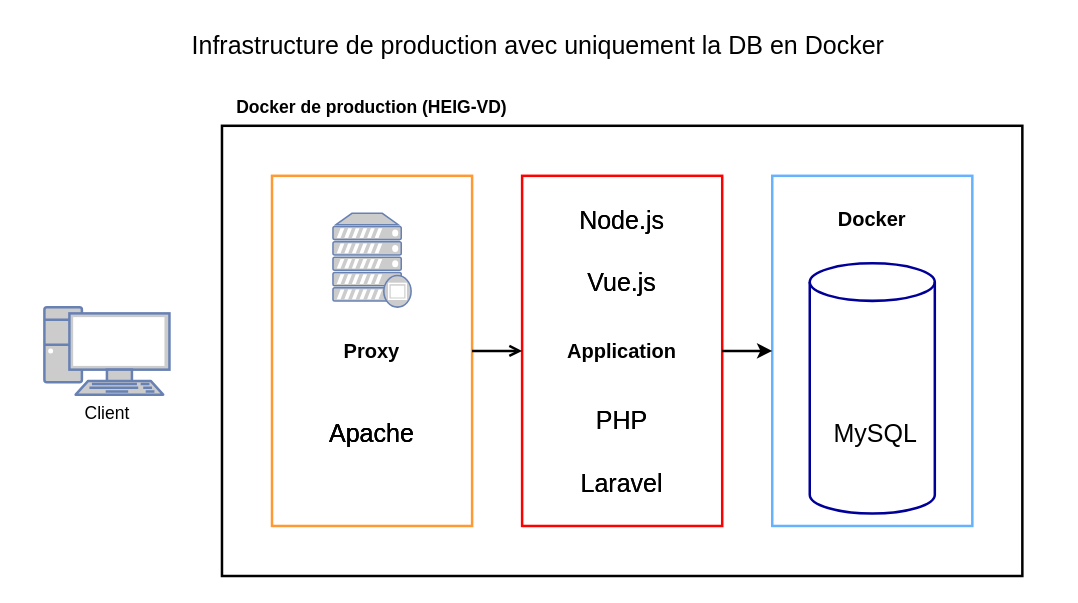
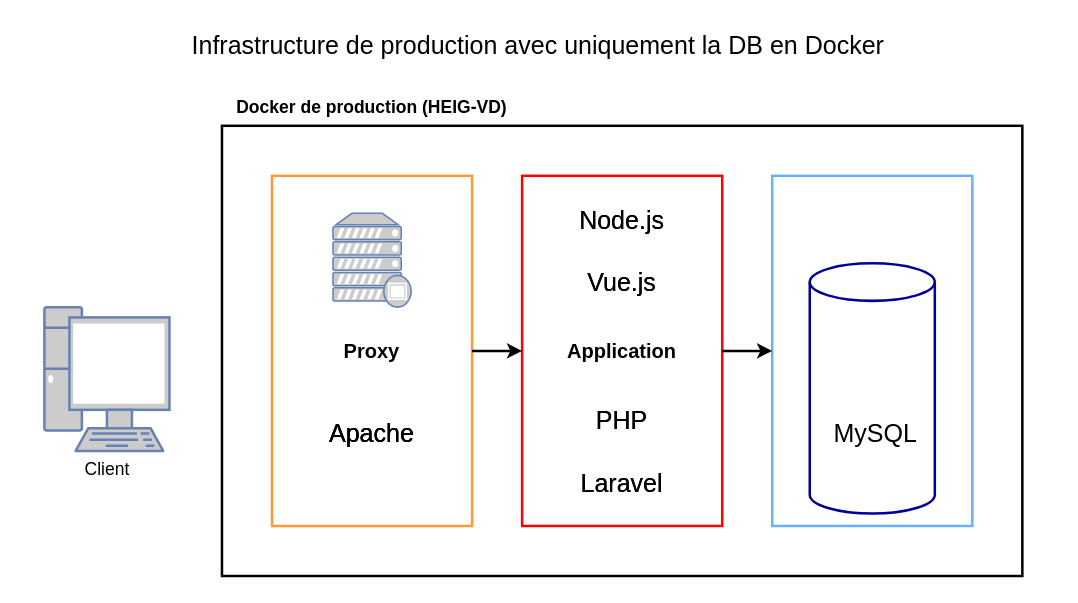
node "Docker": removed
node "Client": size 125x88 -> 125x144
edge "Proxy" -> "Application": arrowhead open -> classic
